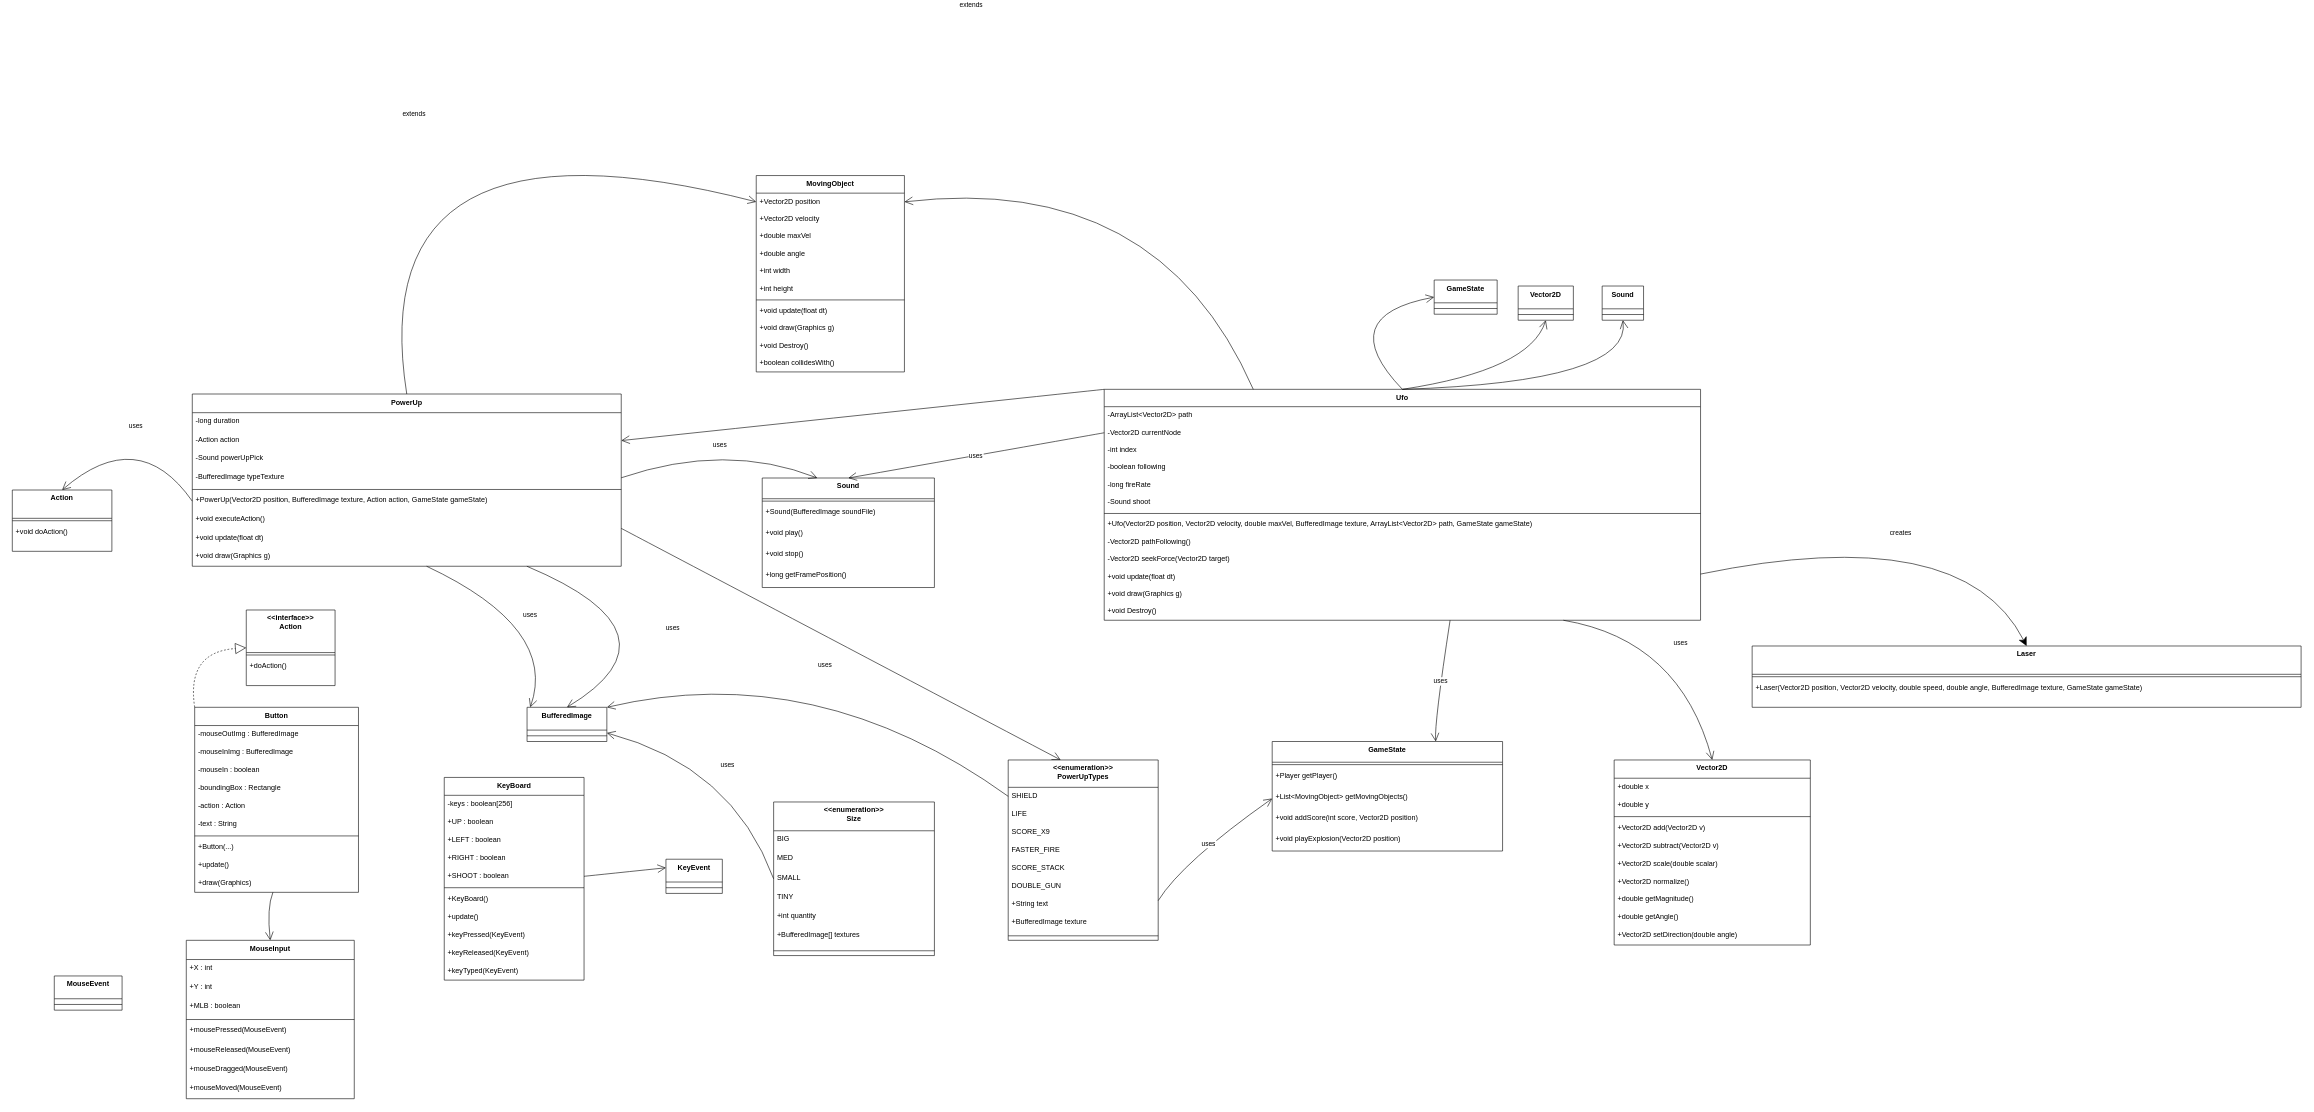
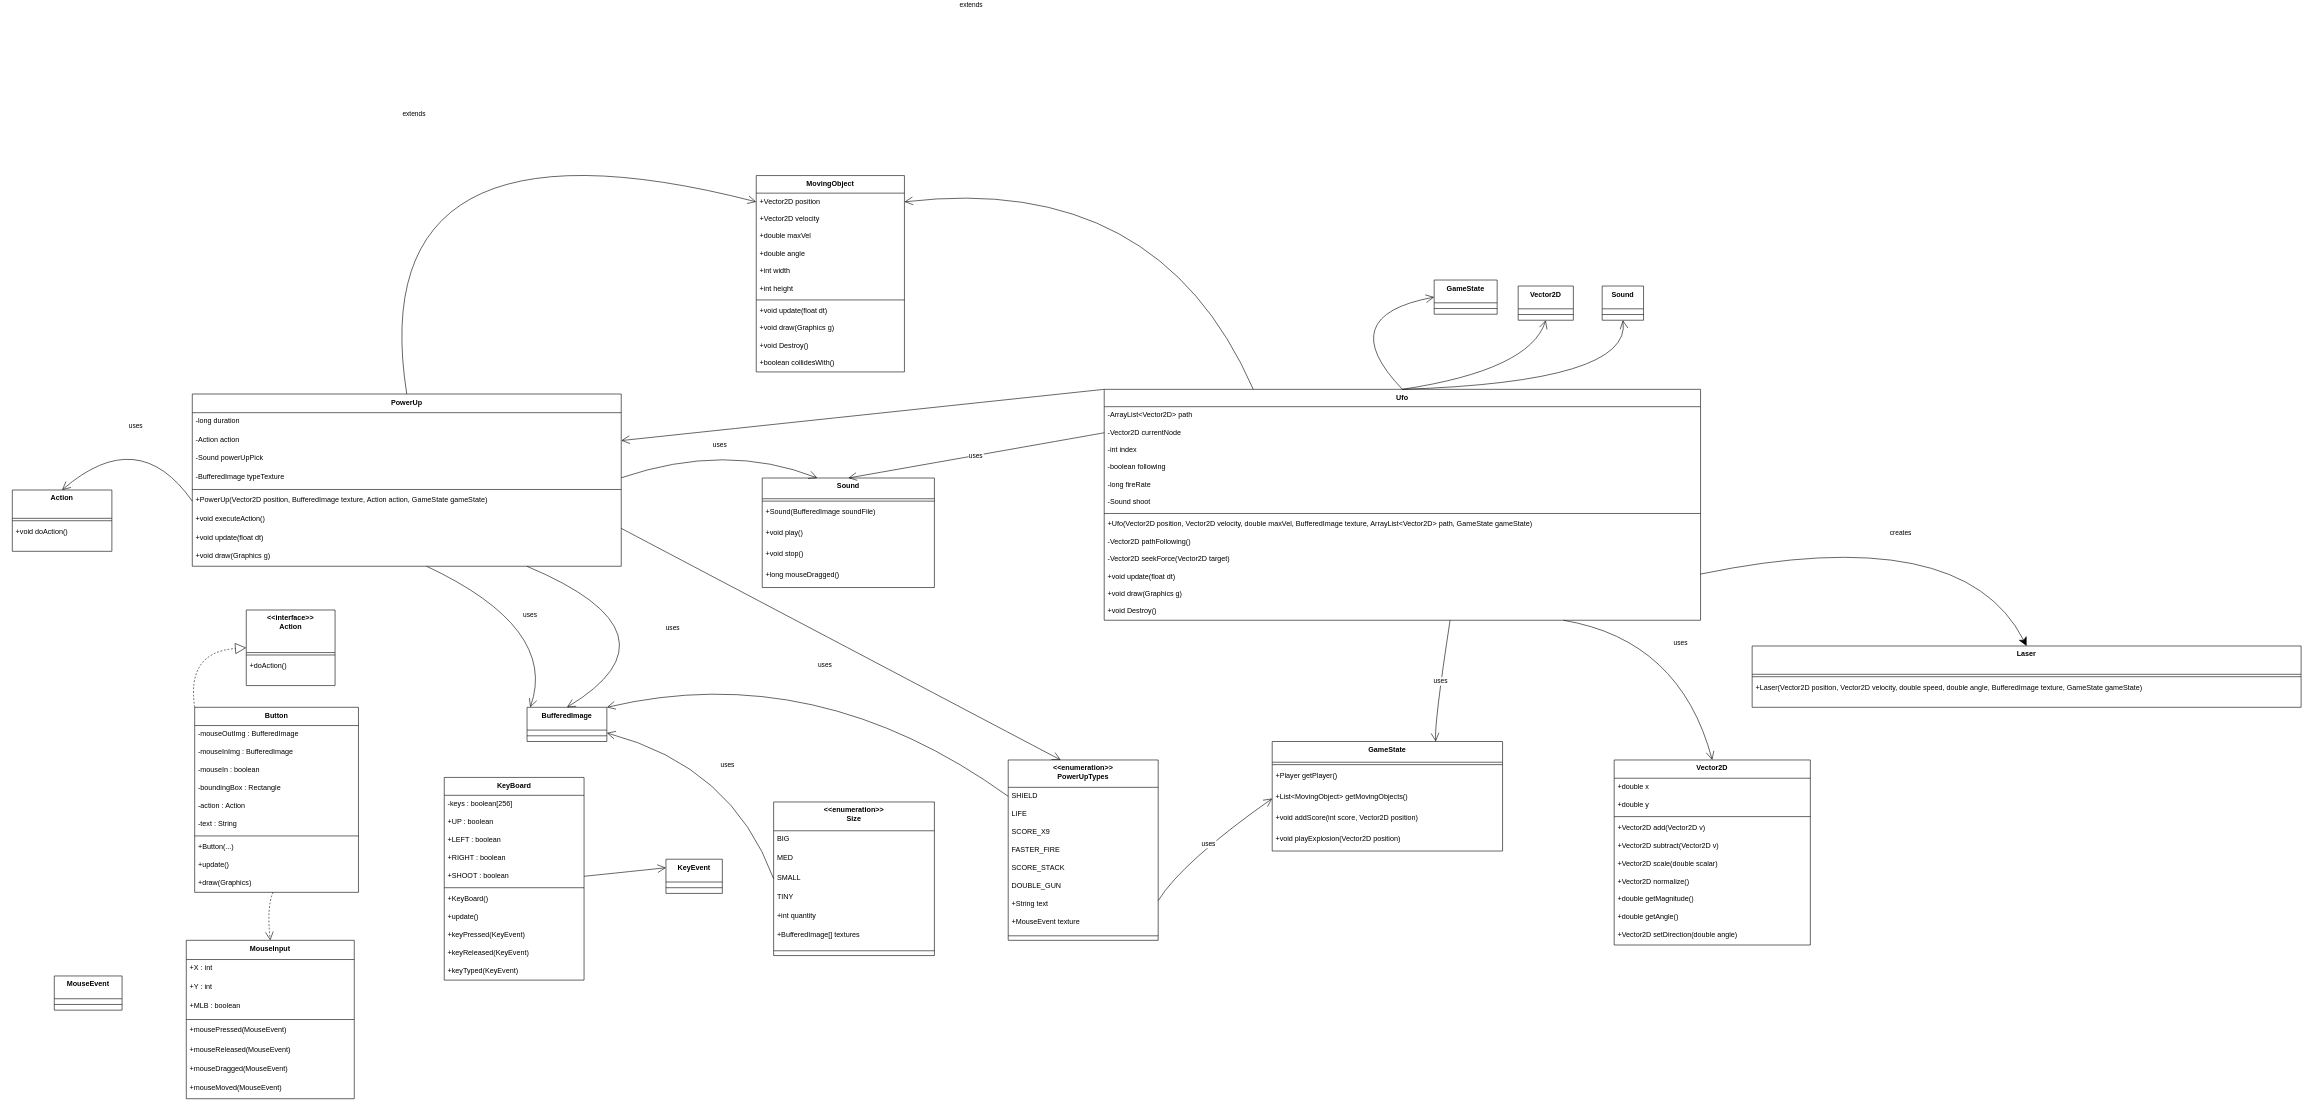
node "+long getFramePosition()": label "+long getFramePosition()" -> "+long mouseDragged()"
edge "+draw(Graphics)" -> "MouseInput": style solid -> dashed
node "+BufferedImage texture": label "+BufferedImage texture" -> "+MouseEvent texture"
